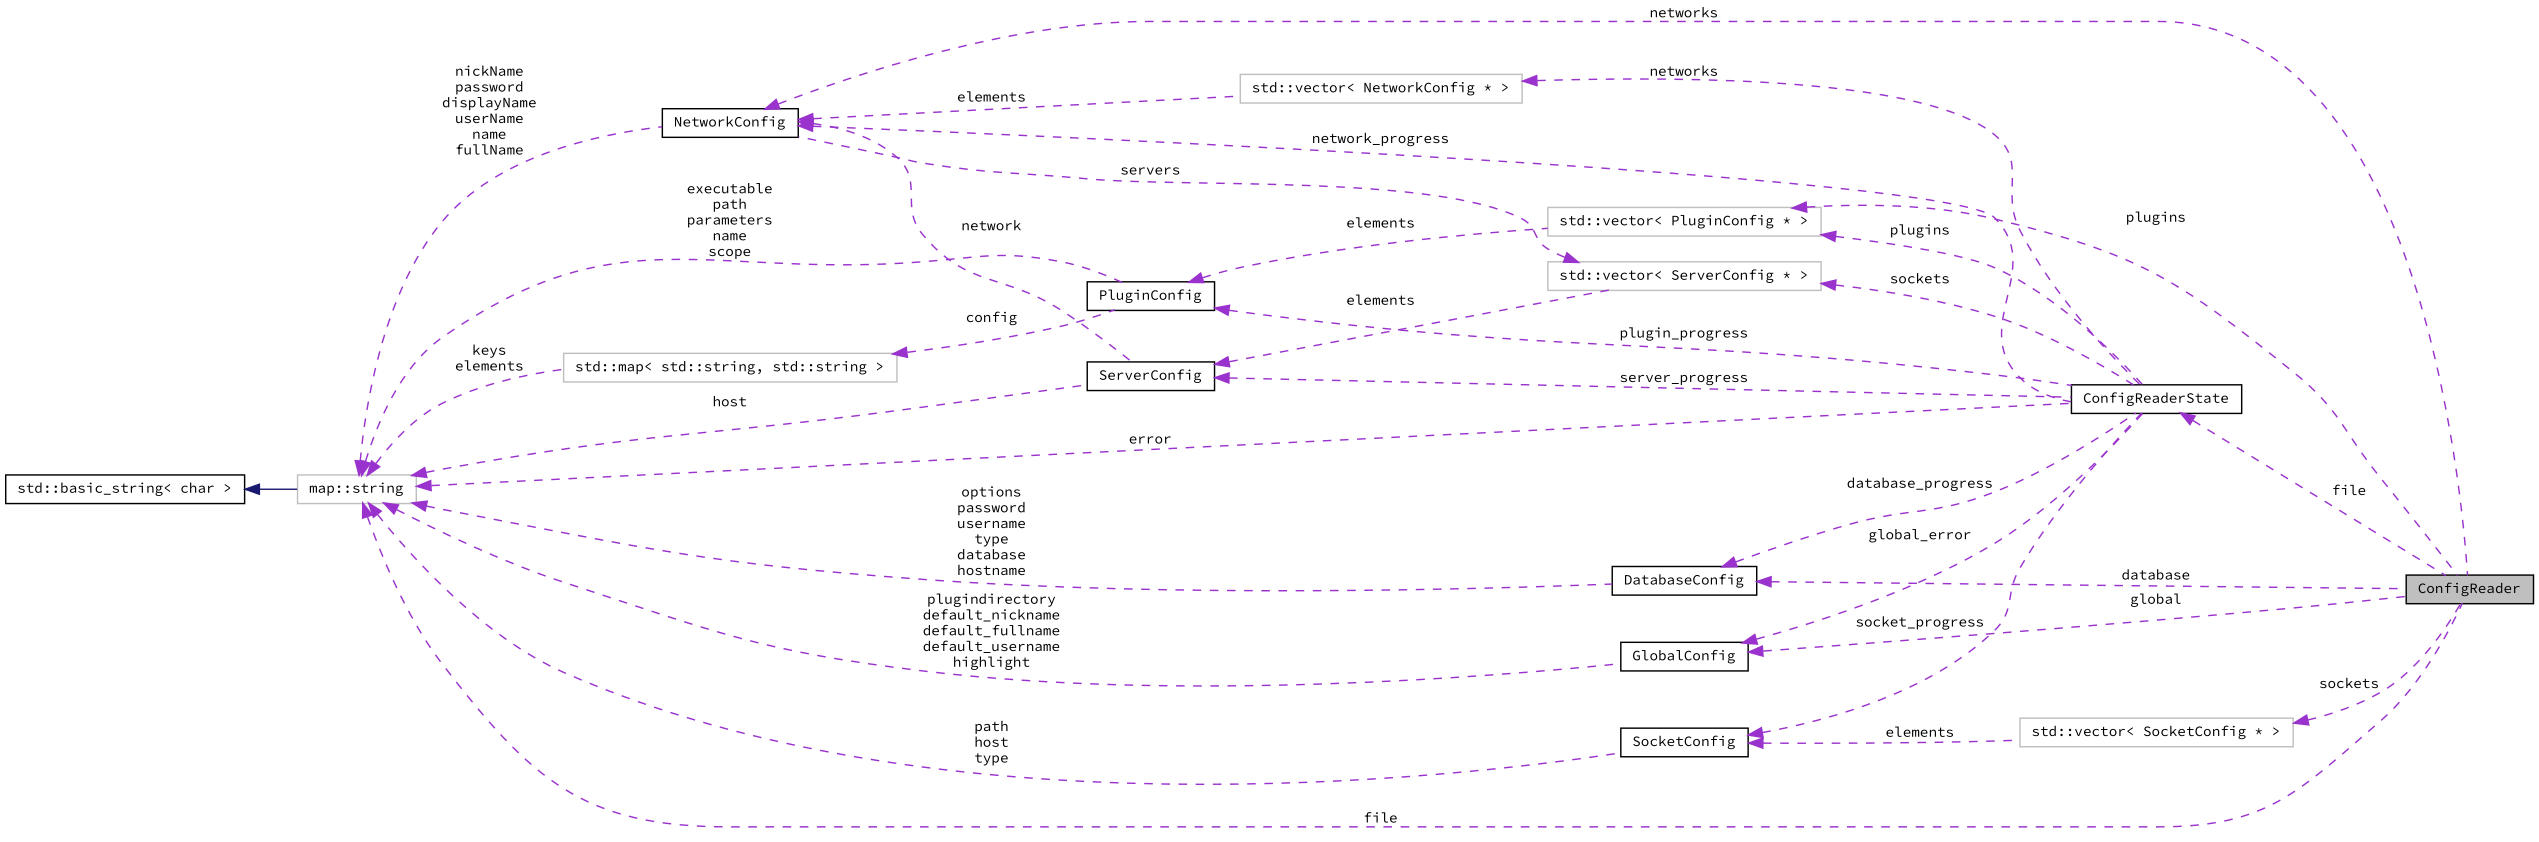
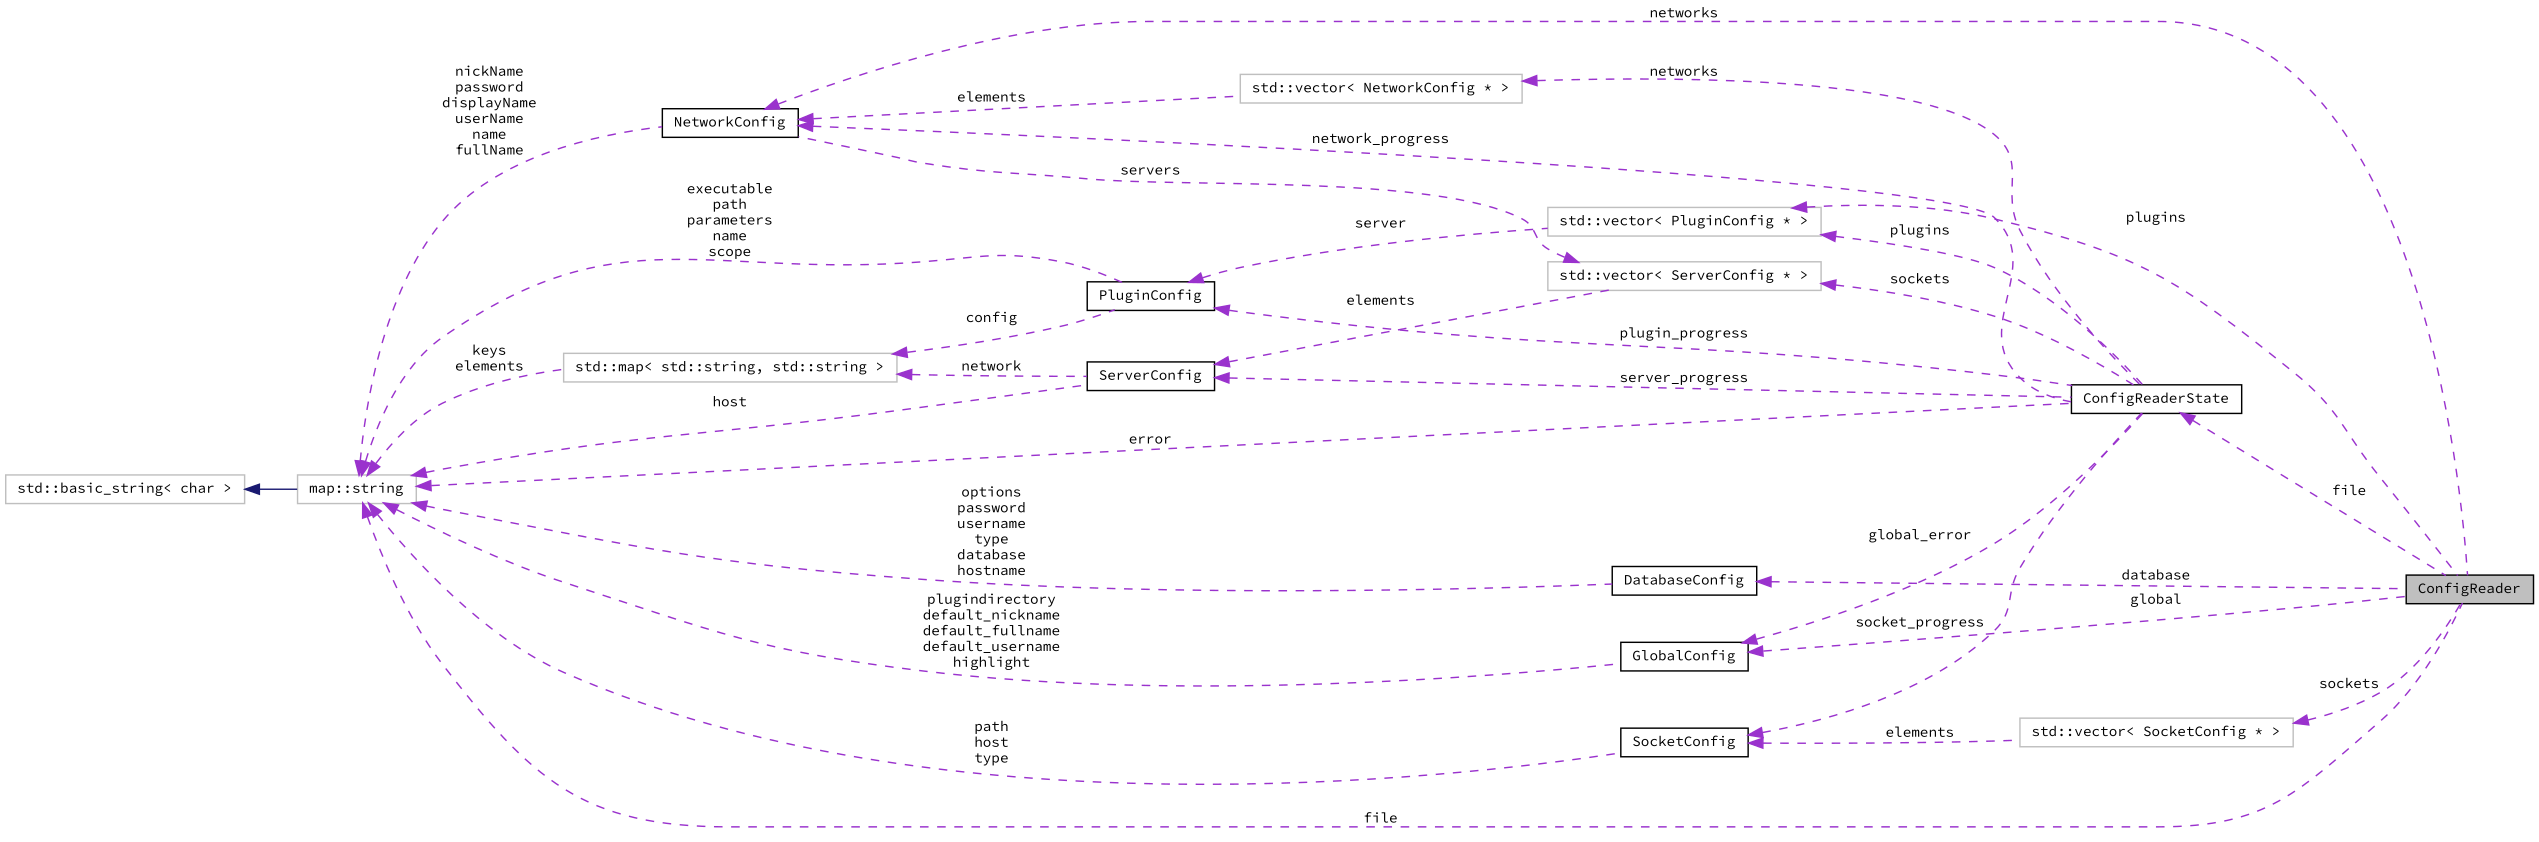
edge "std::vector< PluginConfig * >" -> "PluginConfig": label "elements" -> "server"
edge "ServerConfig" -> "NetworkConfig": now "ServerConfig" -> "std::map< std::string, std::string >"
node "std::basic_string< char >": color black -> grey75
edge "ConfigReaderState" -> "DatabaseConfig": removed, label "database_progress"
